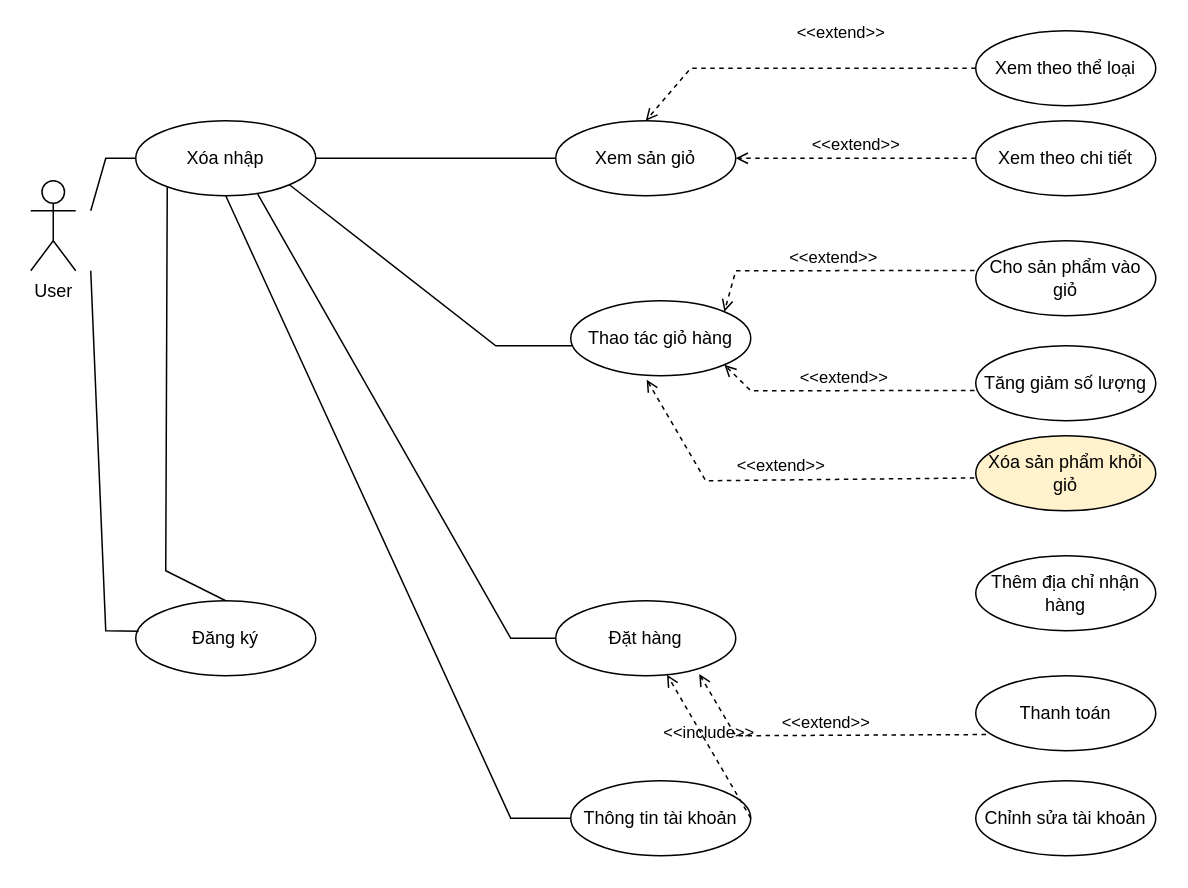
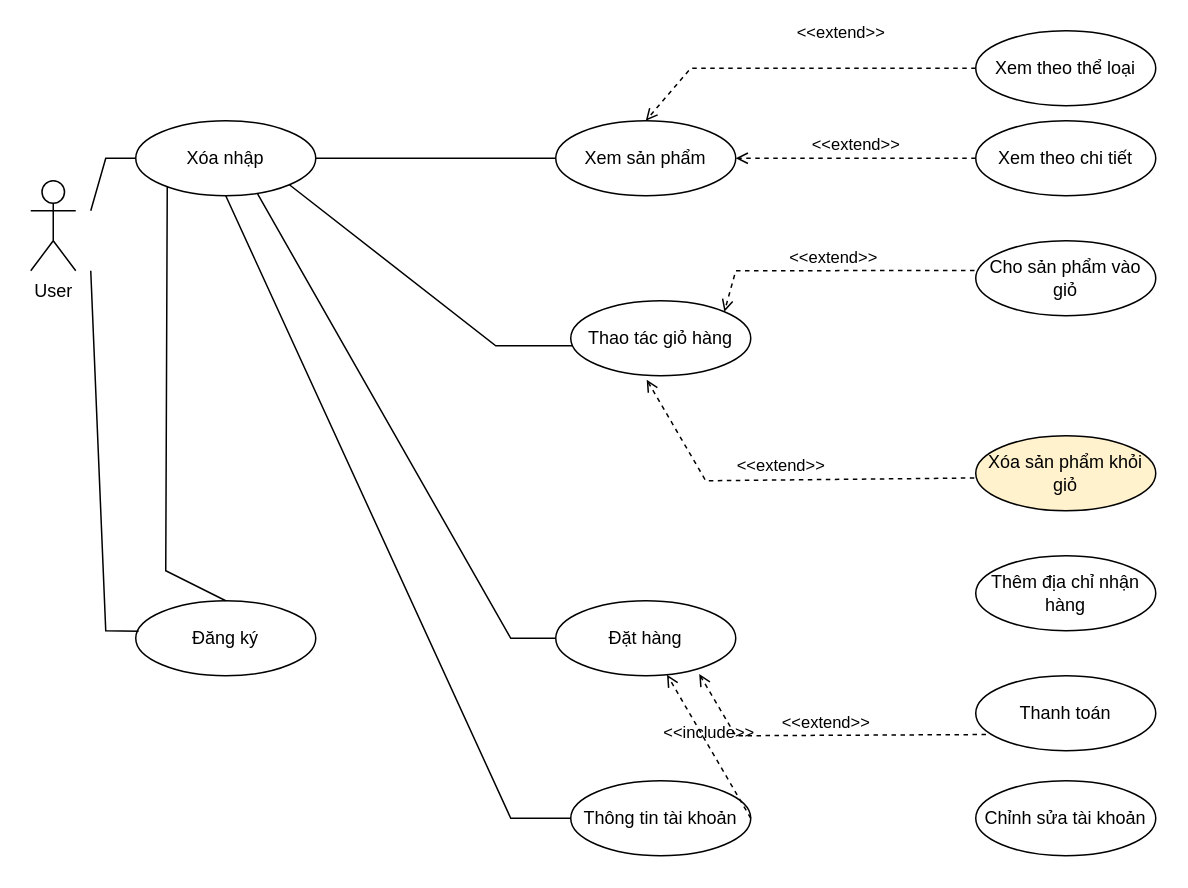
node "Xem sản giỏ": label "Xem sản giỏ" -> "Xem sản phẩm"
node "Tăng giảm số lượng": removed
edge "Tăng giảm số lượng" -> "Thao tác giỏ hàng": removed, label "<<extend>>"
